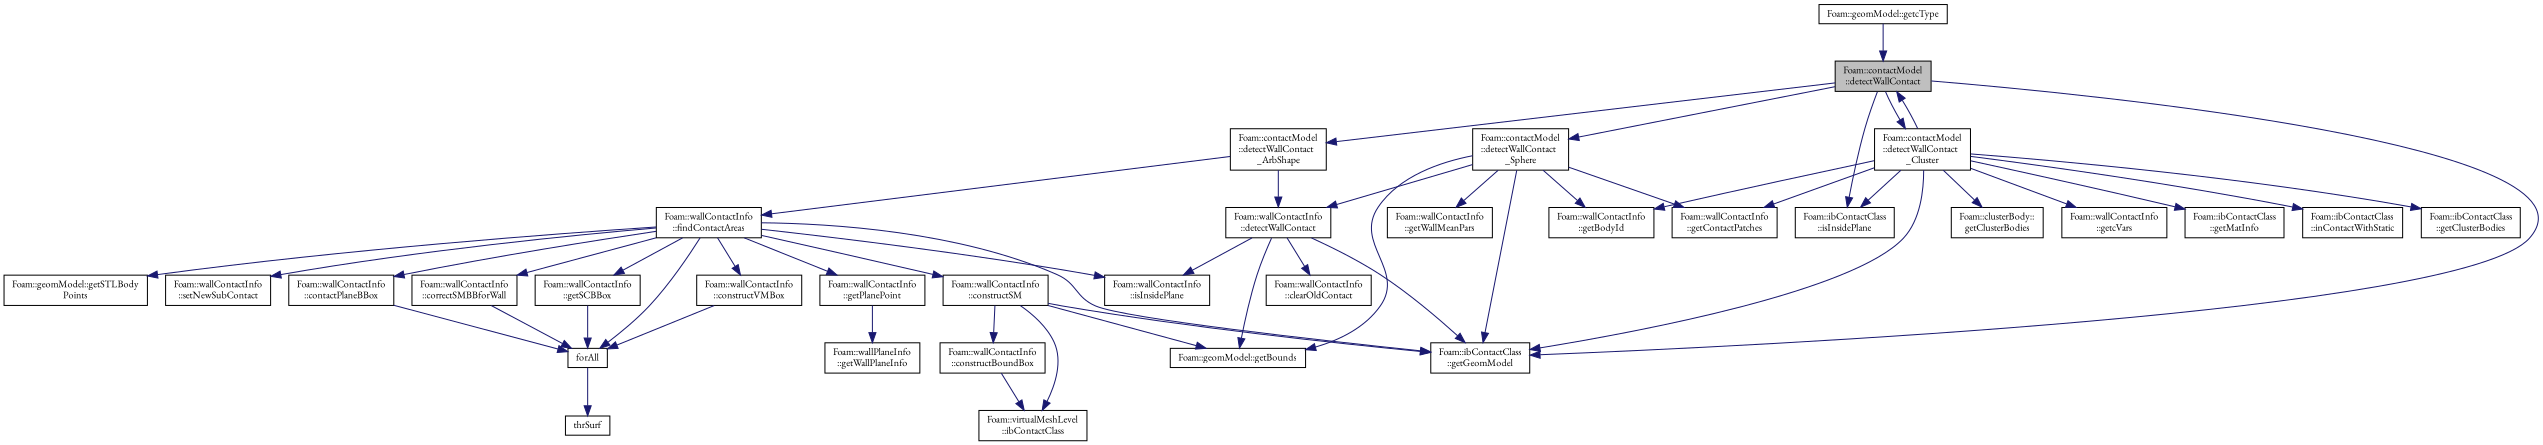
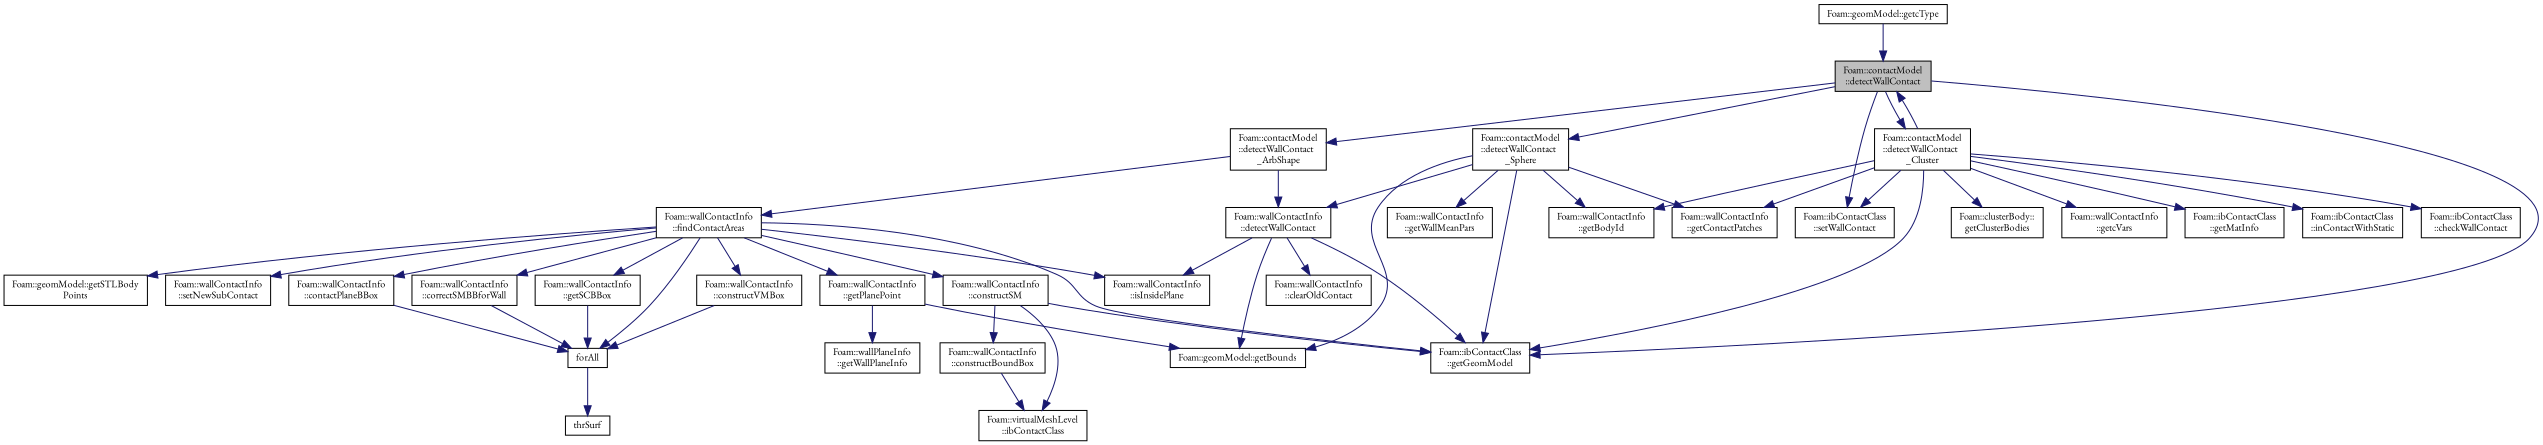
node "Foam::ibContactClass ::isInsidePlane": label "Foam::ibContactClass ::isInsidePlane" -> "Foam::ibContactClass ::setWallContact"
node "Foam::ibContactClass ::getClusterBodies": label "Foam::ibContactClass ::getClusterBodies" -> "Foam::ibContactClass ::checkWallContact"
edge "Foam::wallContactInfo ::constructSM" -> "Foam::geomModel::getBounds": now "Foam::wallContactInfo ::getPlanePoint" -> "Foam::geomModel::getBounds"
